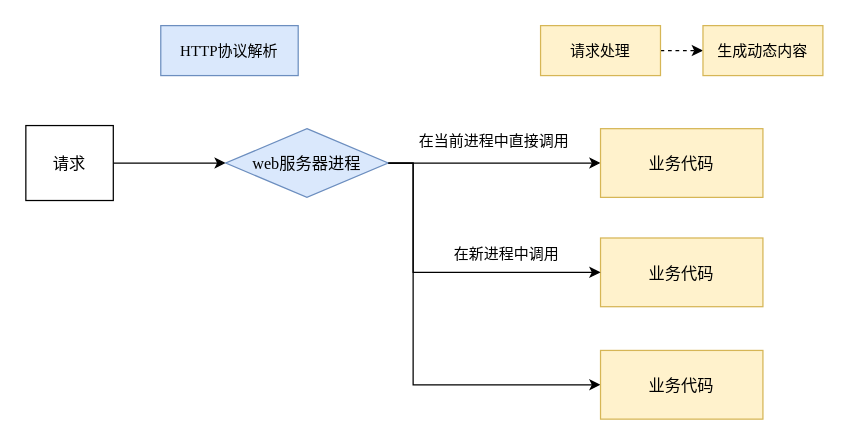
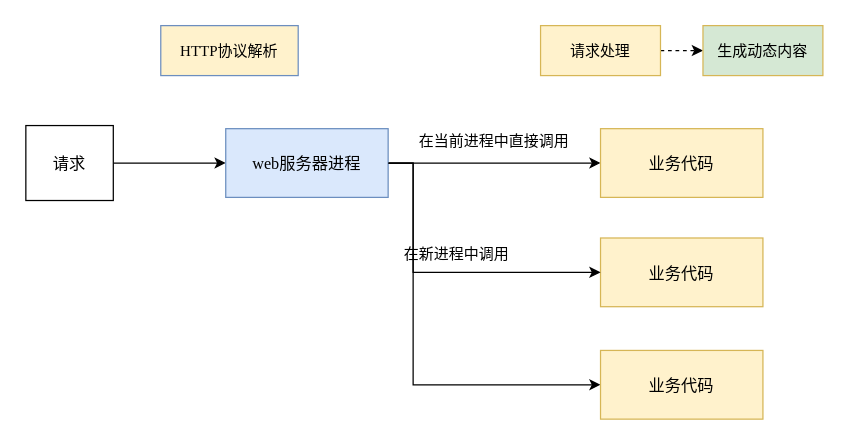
node "HTTP协议解析": fillcolor #dae8fc -> #fff2cc
node "生成动态内容": fillcolor #fff2cc -> #d5e8d4
node "web服务器进程": shape diamond -> rectangle
node "在新进程中调用": moved (507, 254) -> (457, 254)
